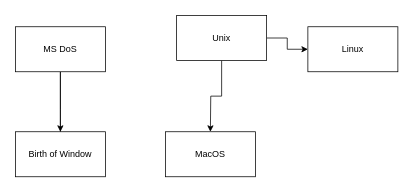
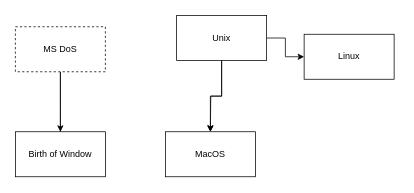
node "MS DoS": style solid -> dashed
node "Linux": moved (353, 49) -> (349, 57)
edge "Unix" -> "MacOS": added
